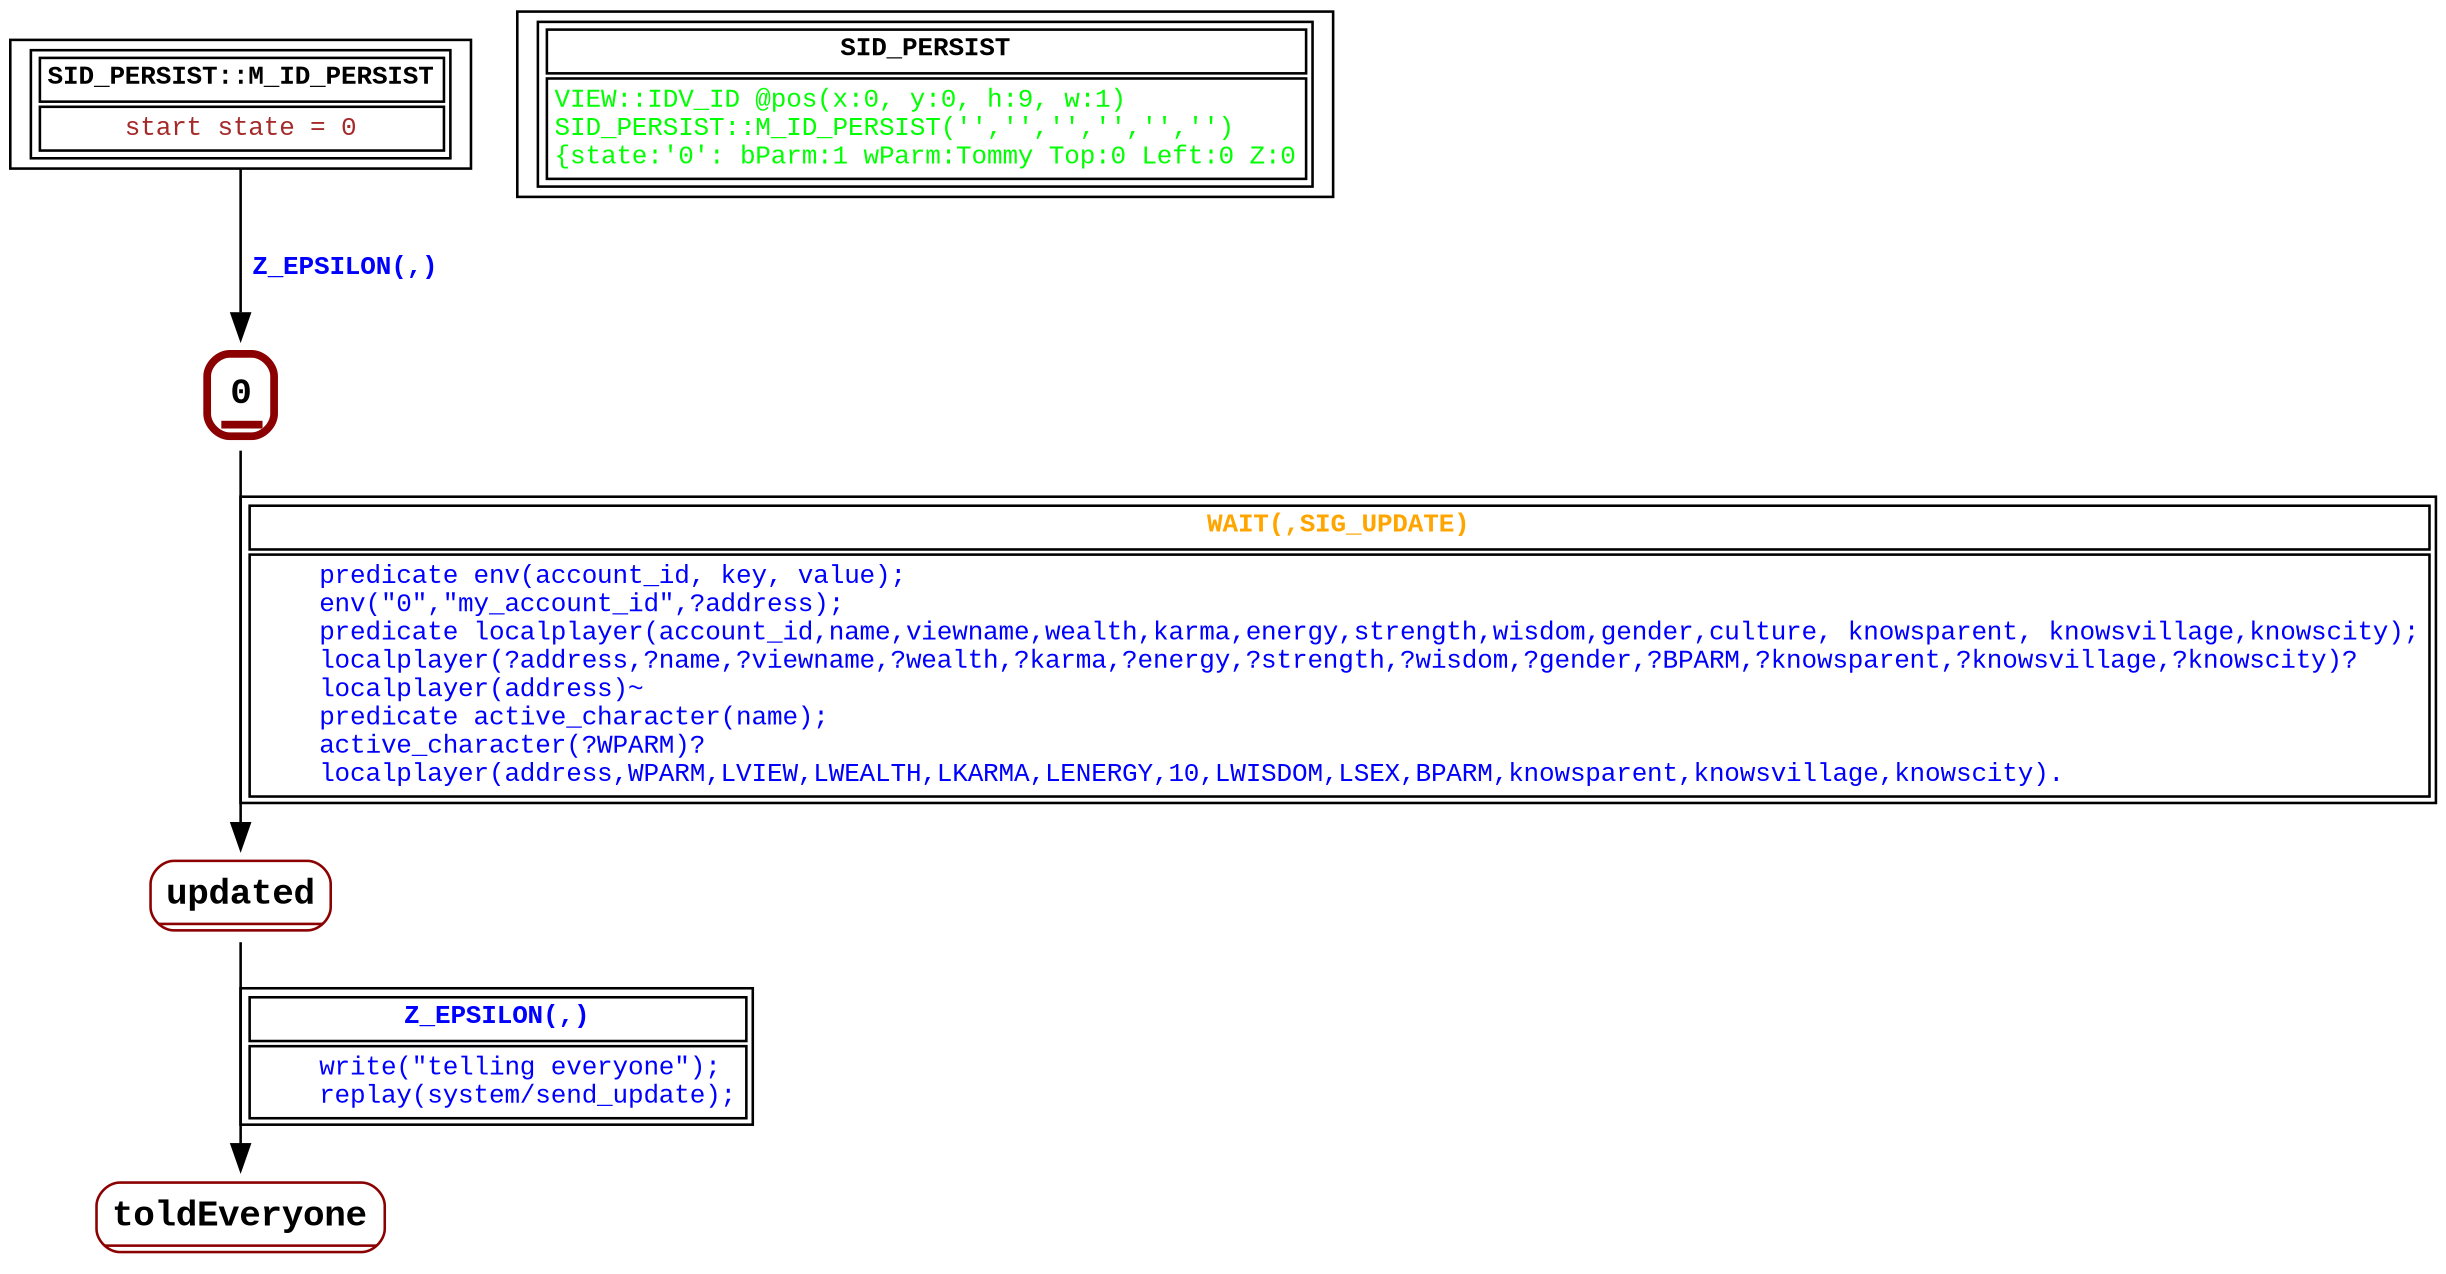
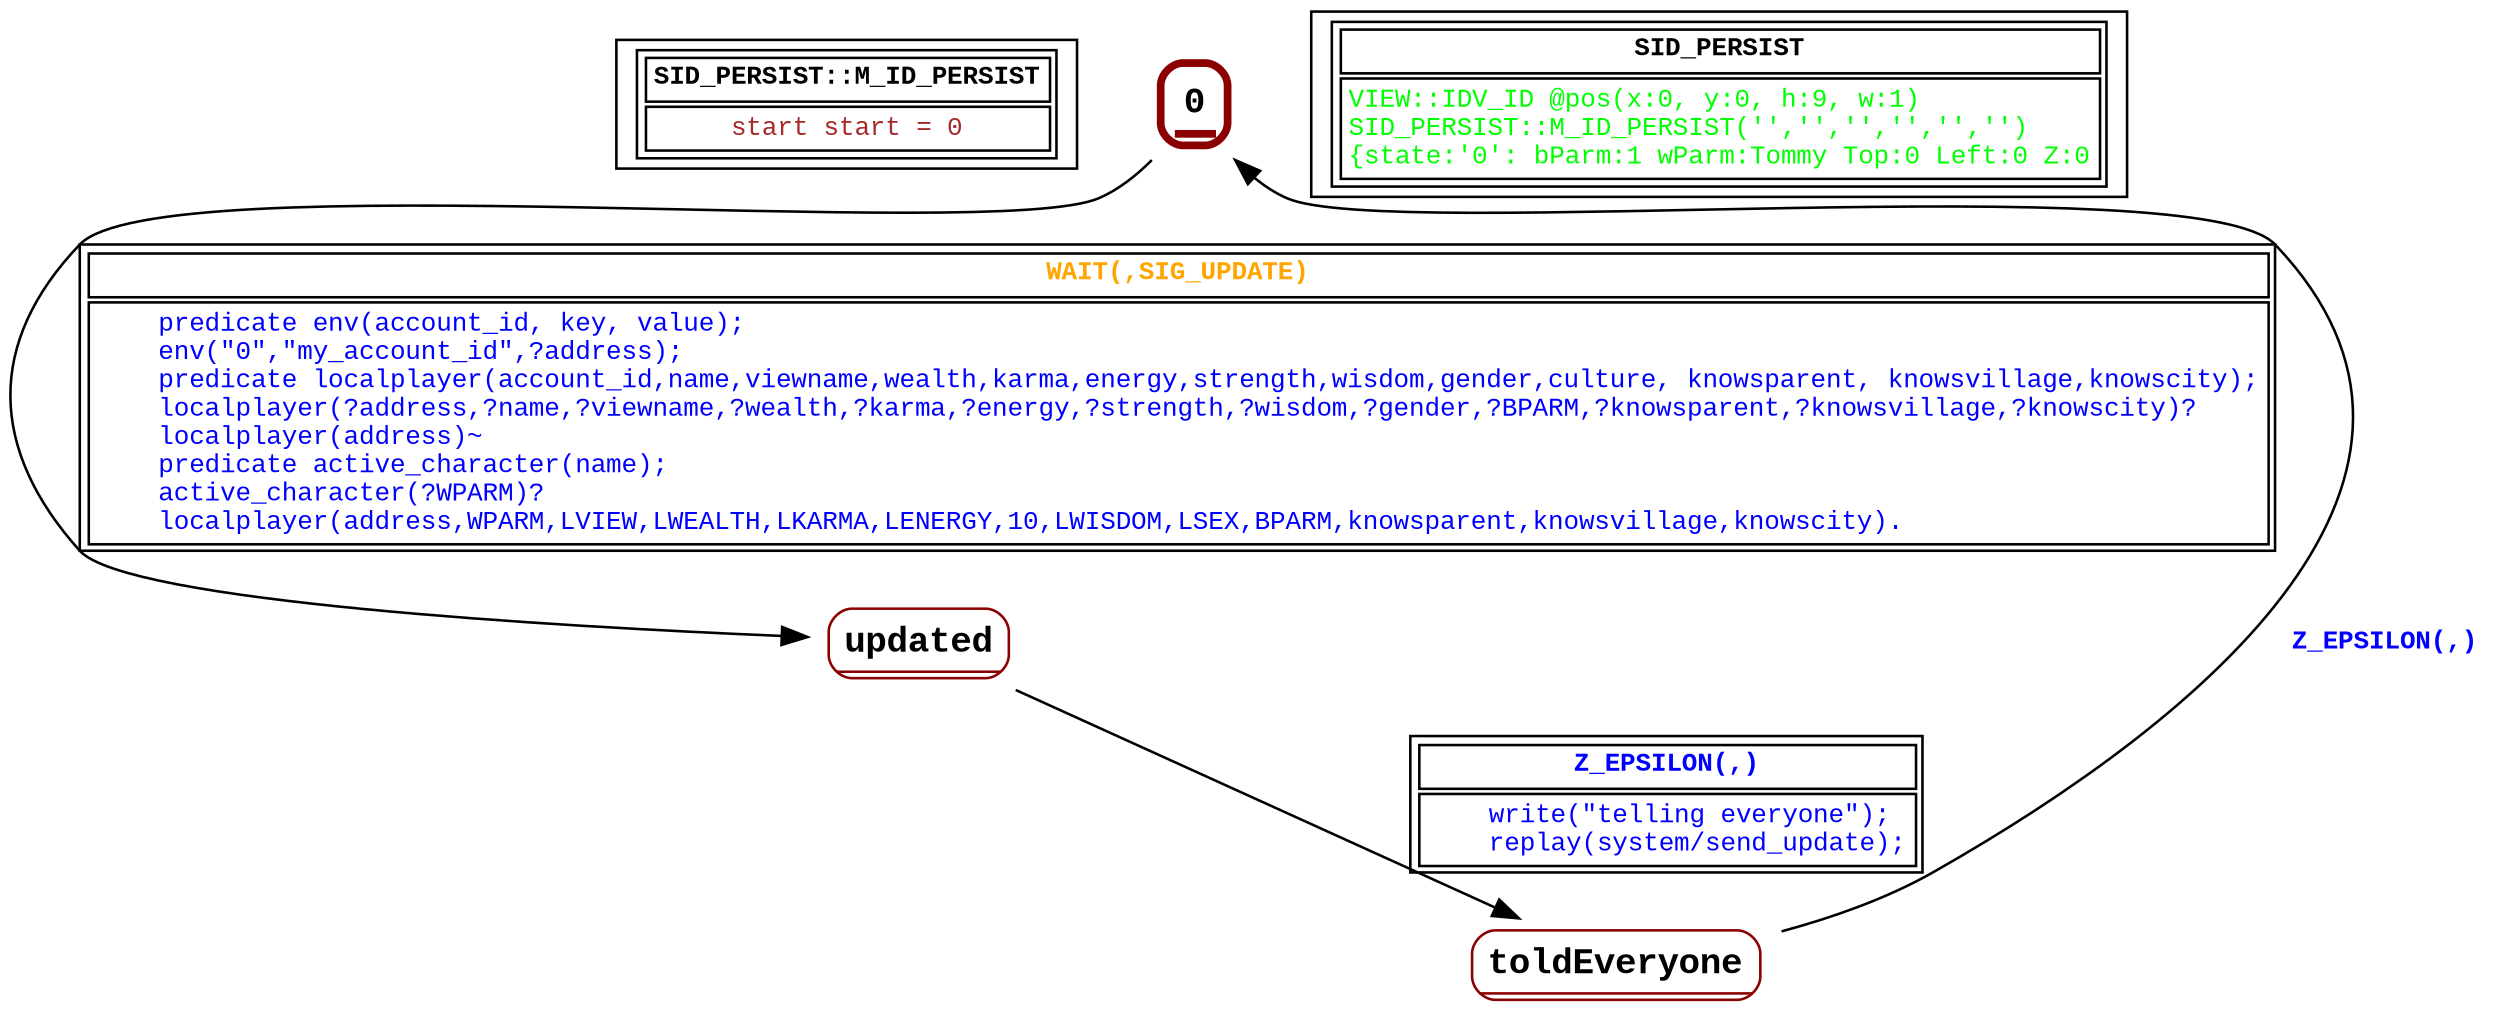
node "SID_PERSIST::M_ID_PERSIST": text "start state = 0" -> "start start = 0"
edge "SID_PERSIST::M_ID_PERSIST" -> "0": now "toldEveryone" -> "0"
